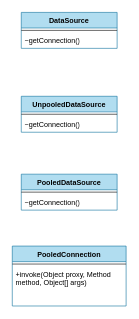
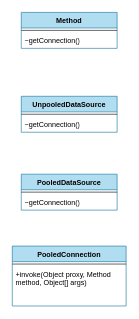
node "DataSource": label "DataSource" -> "Method"
